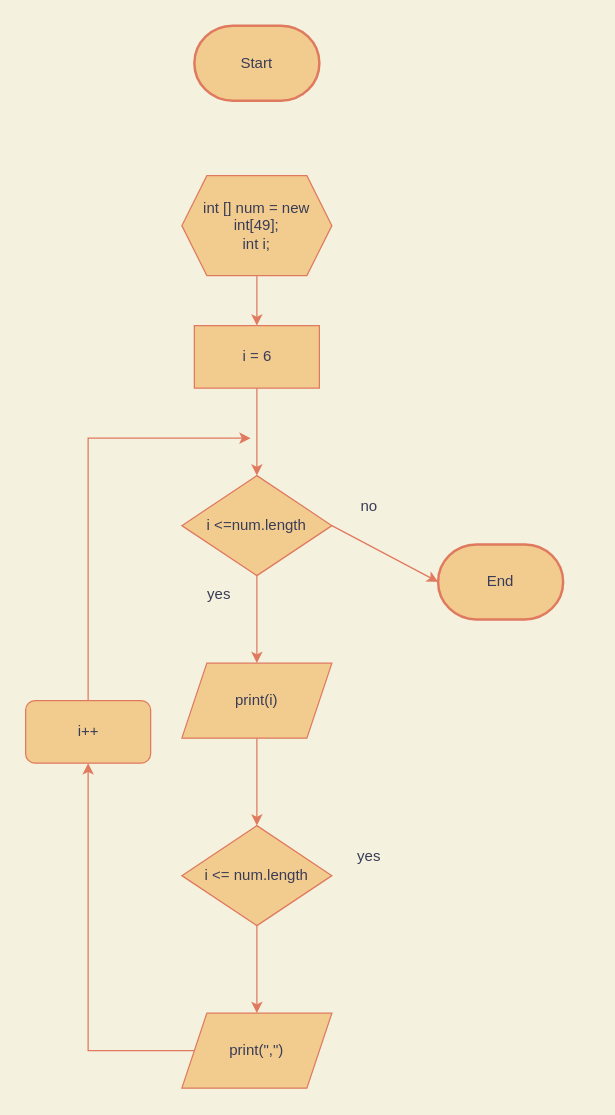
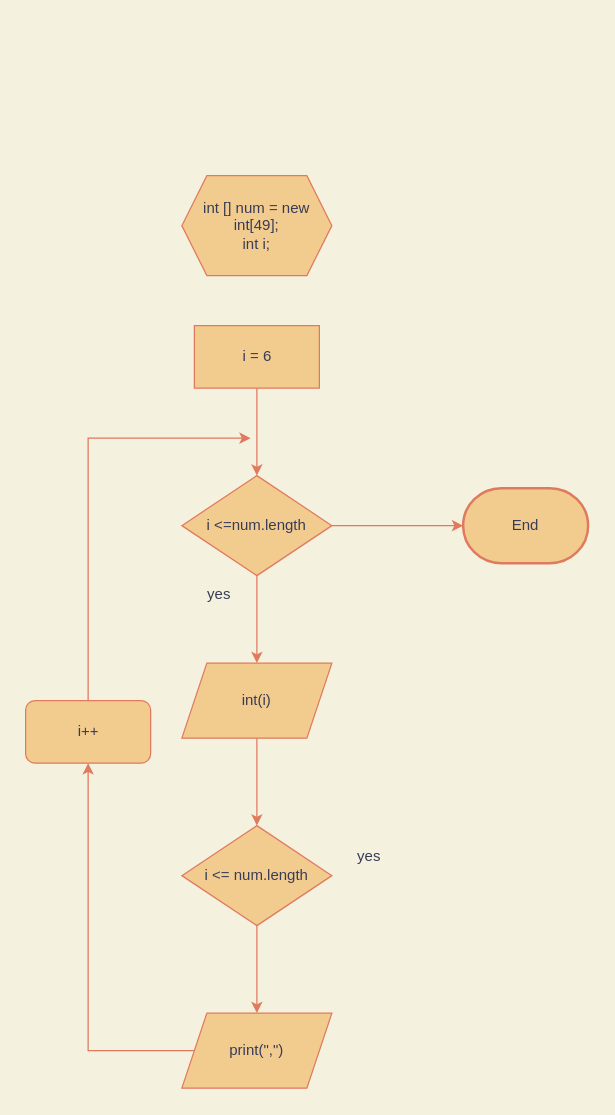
node "Start": removed
edge "int [] num = new int[49]; int i;" -> "i = 6": removed
node "no": removed
node "End": moved (501, 582) -> (526, 526)
node "print(i)": label "print(i)" -> "int(i)"
